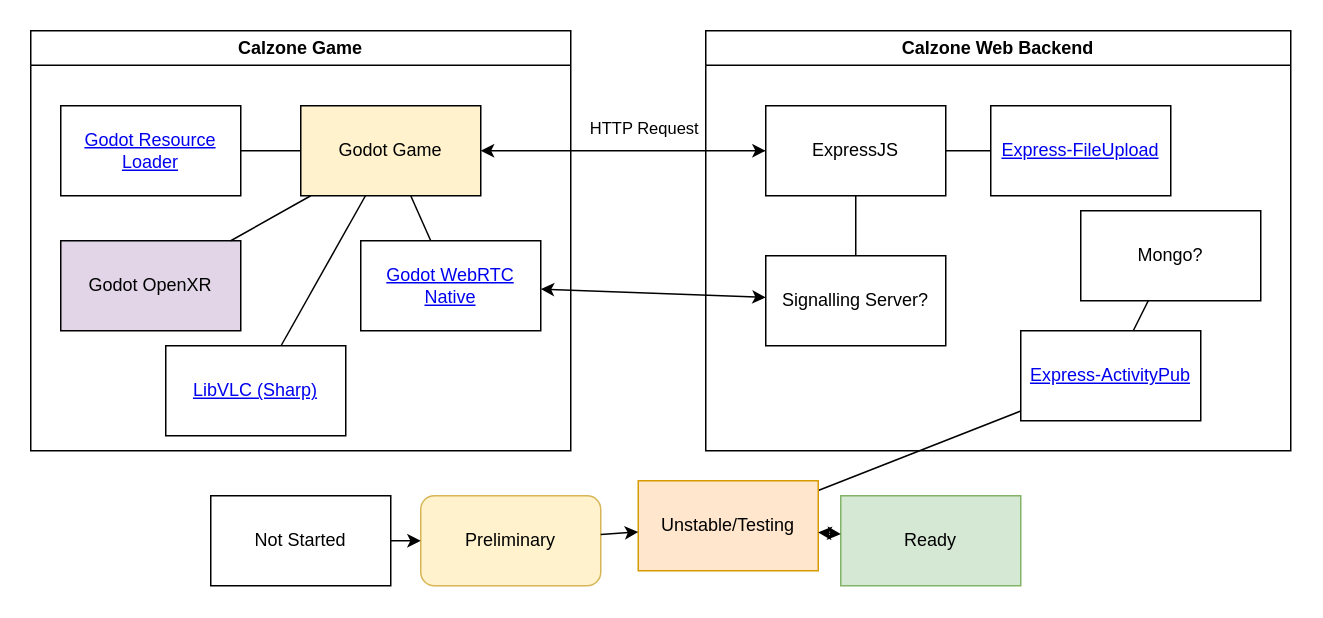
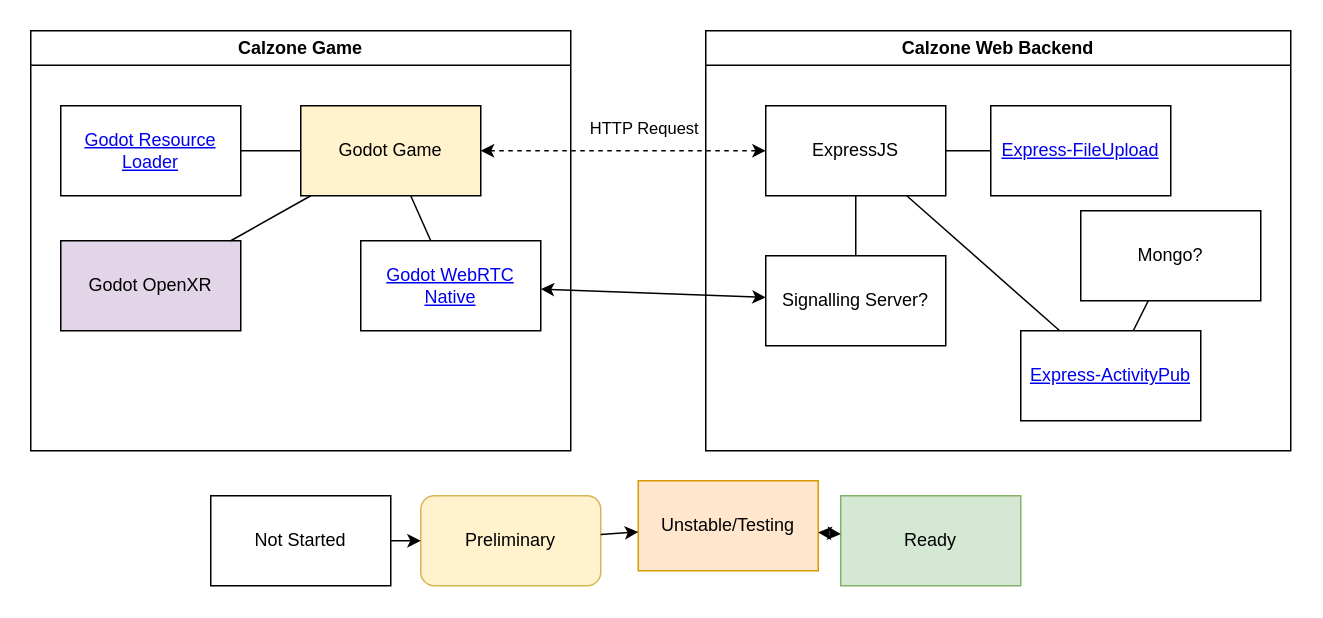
edge "Godot Game" -- "ExpressJS": style solid -> dashed
edge "Godot Game" -- "LibVLC (Sharp)": removed
node "LibVLC (Sharp)": removed
edge "Express-ActivityPub" -- "Unstable/Testing": now "Express-ActivityPub" -- "ExpressJS"
